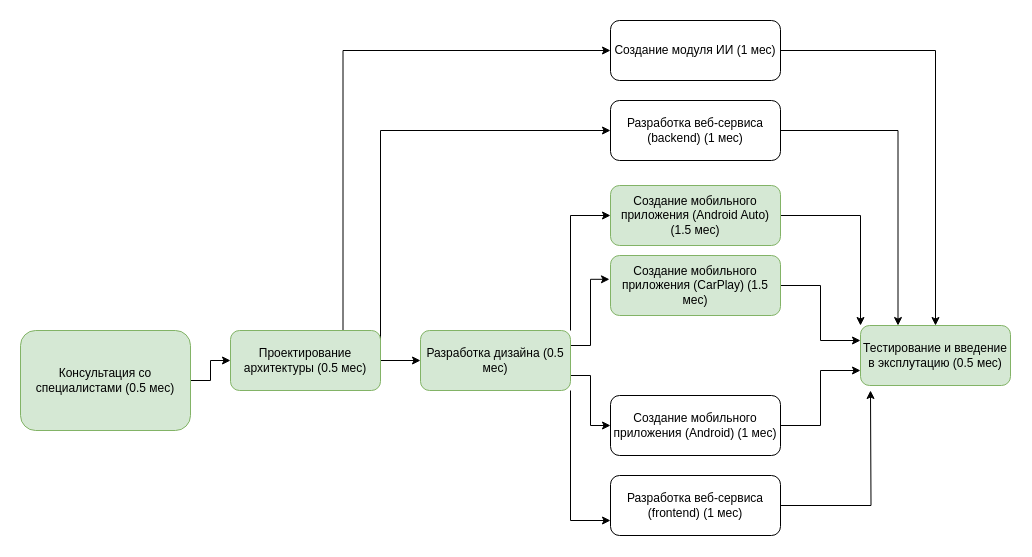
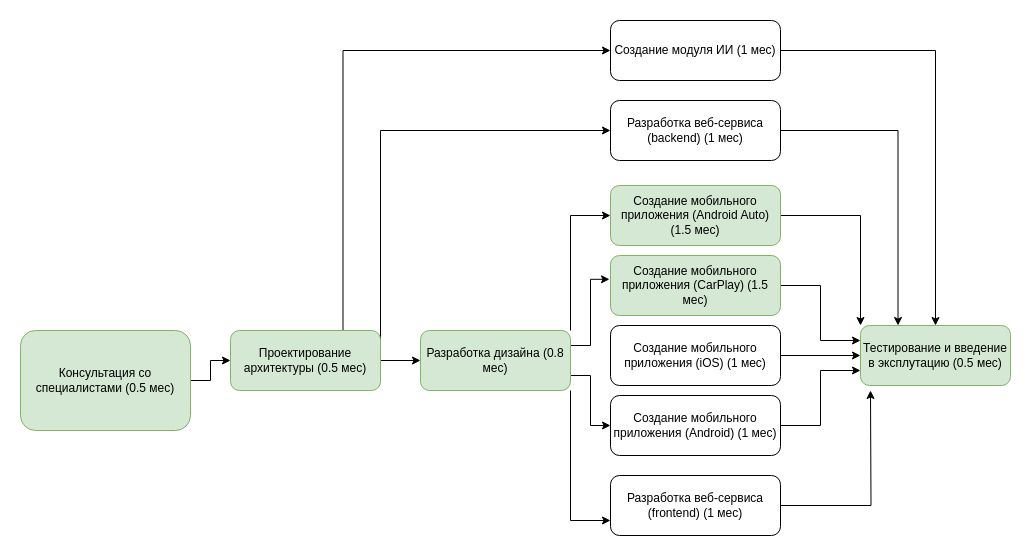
node "Создание мобильного приложения (iOS) (1 мес)": added
edge "Создание мобильного приложения (iOS) (1 мес)" -> "Тестирование и введение в эксплутацию (0.5 мес)": added
node "Разработка дизайна (0.5 мес)": label "Разработка дизайна (0.5 мес)" -> "Разработка дизайна (0.8 мес)"
